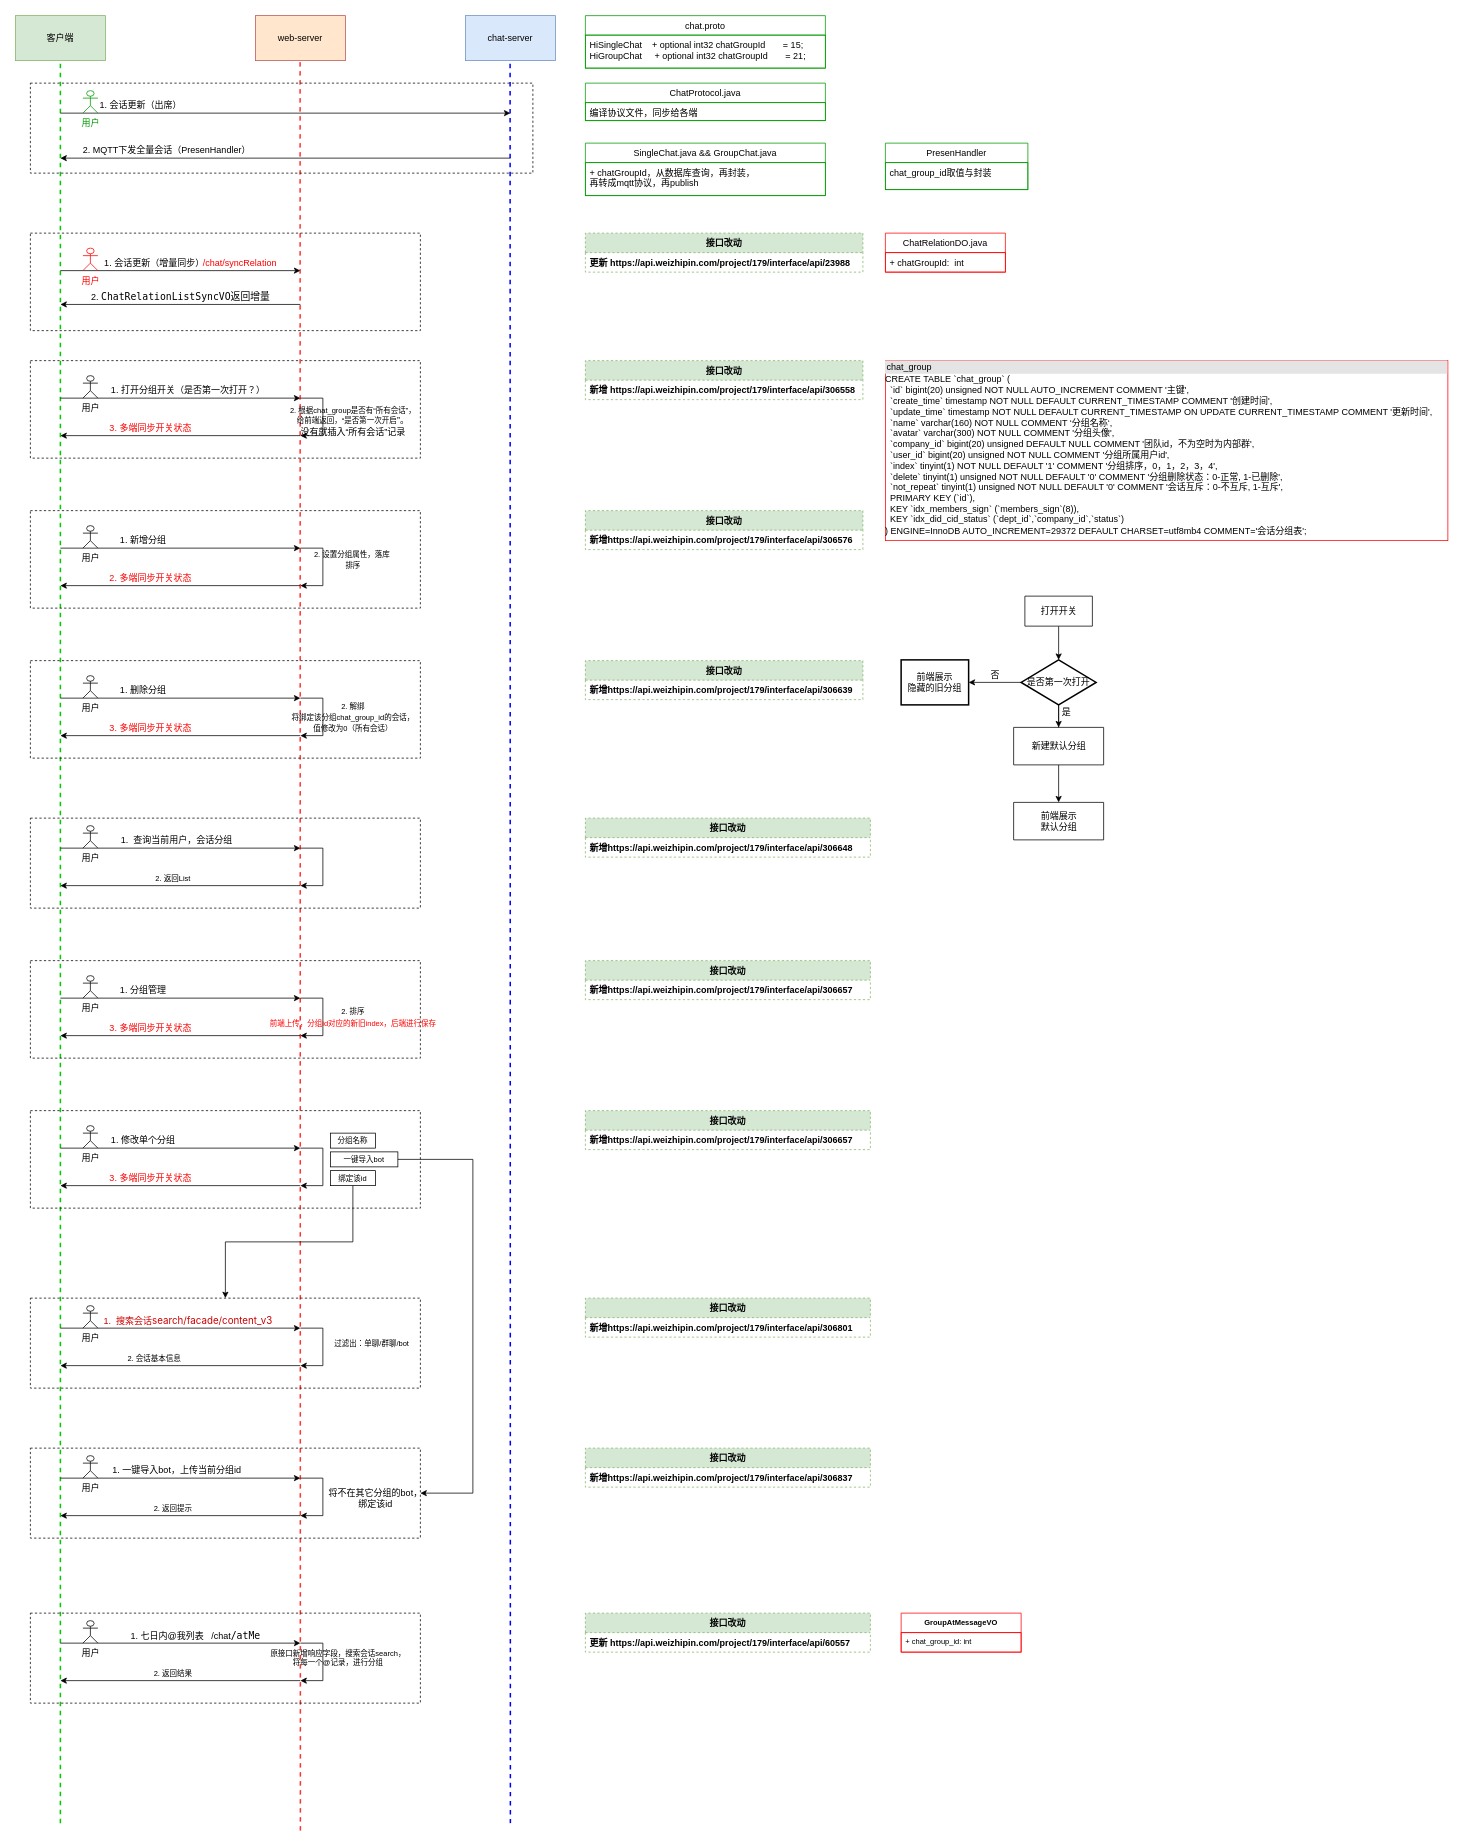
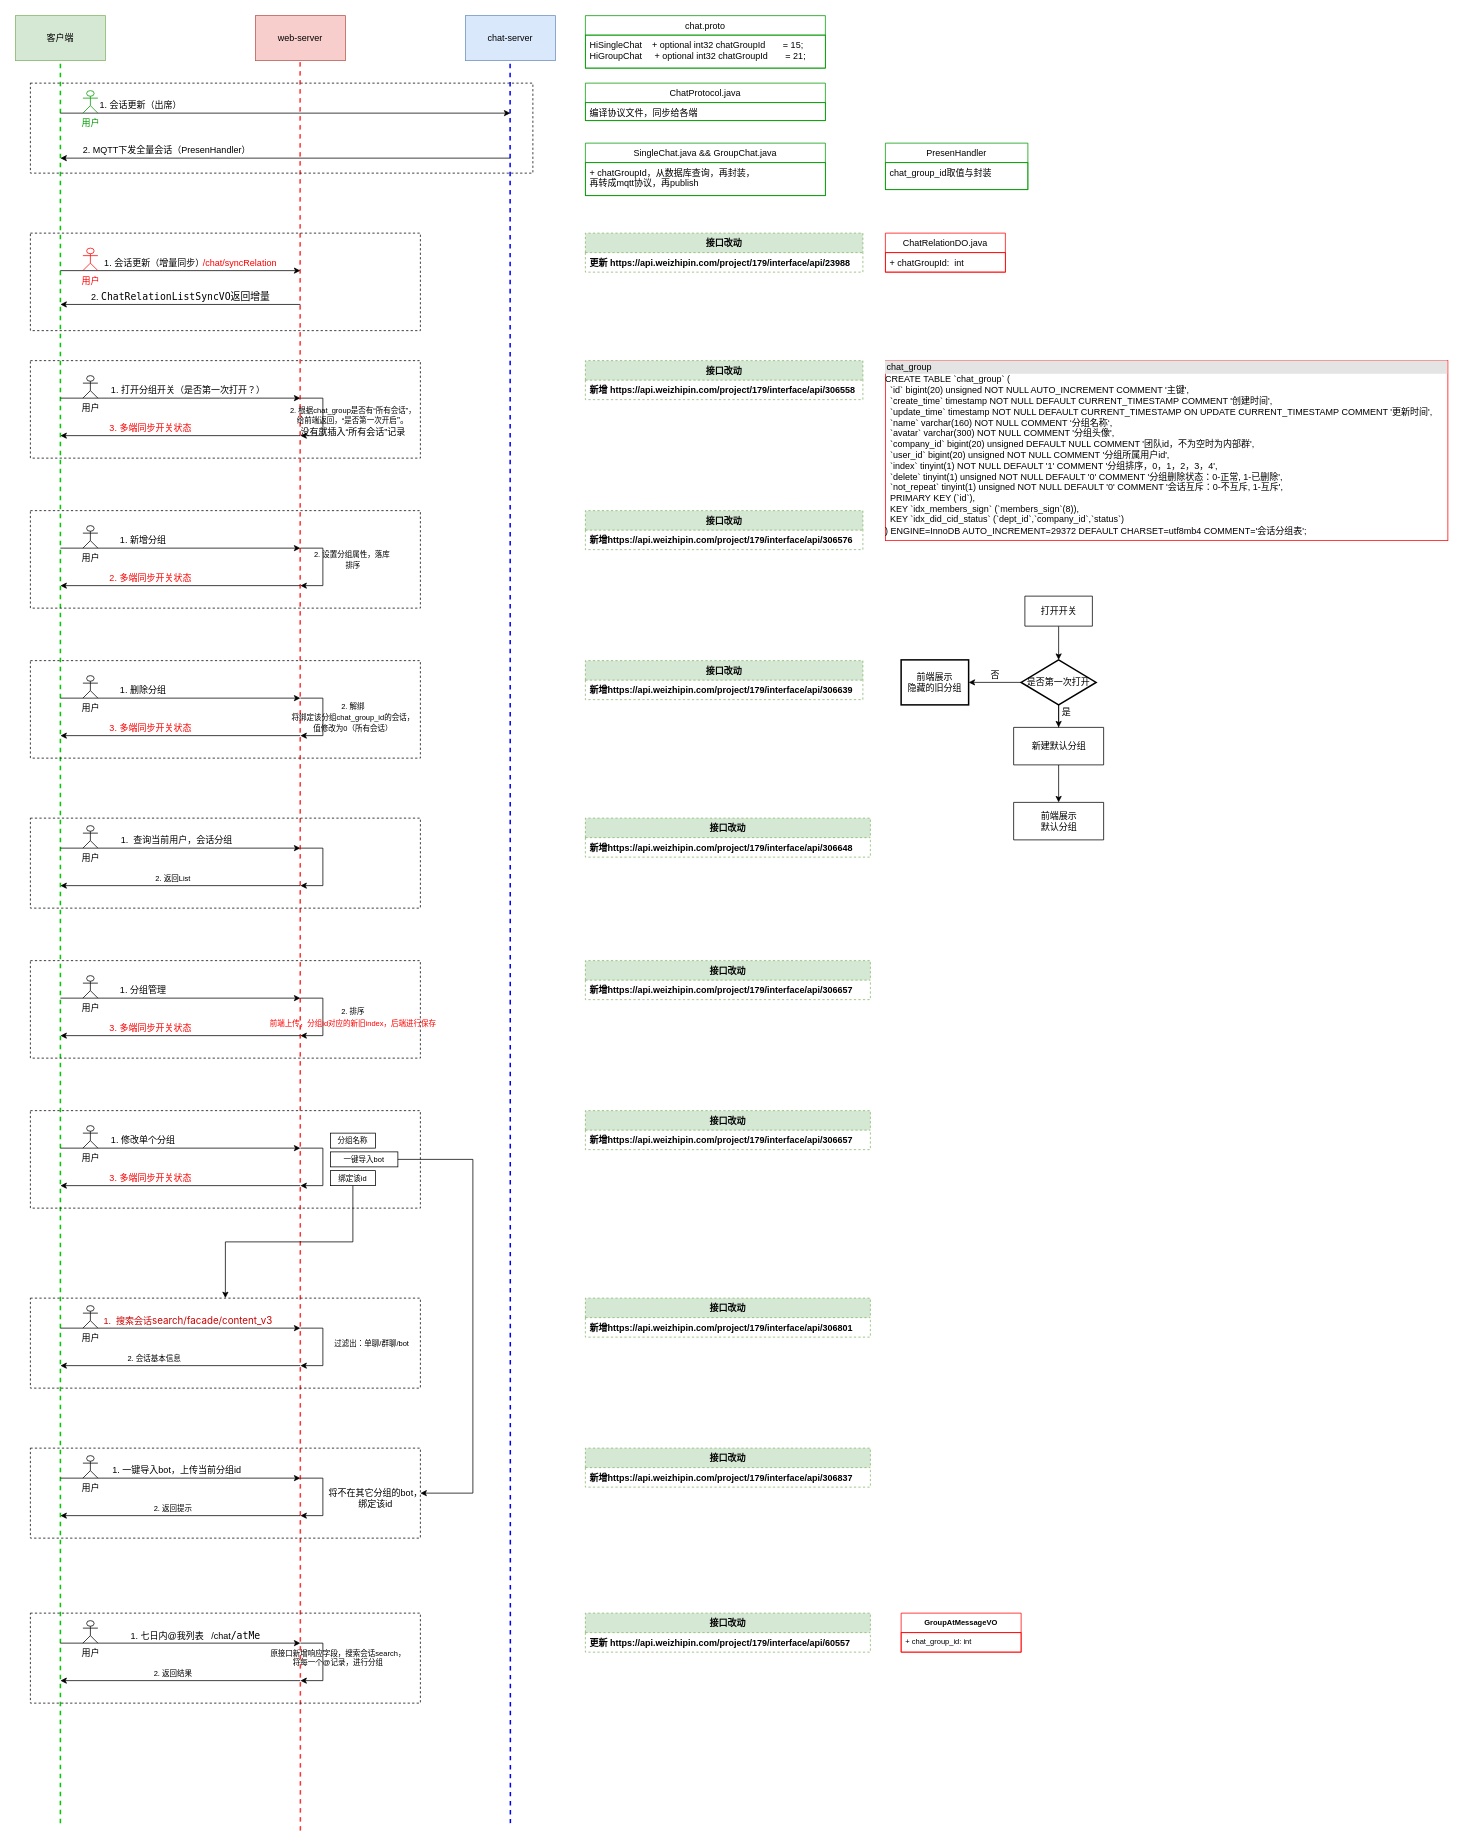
node "web-server": fillcolor #ffe6cc -> #f8cecc
